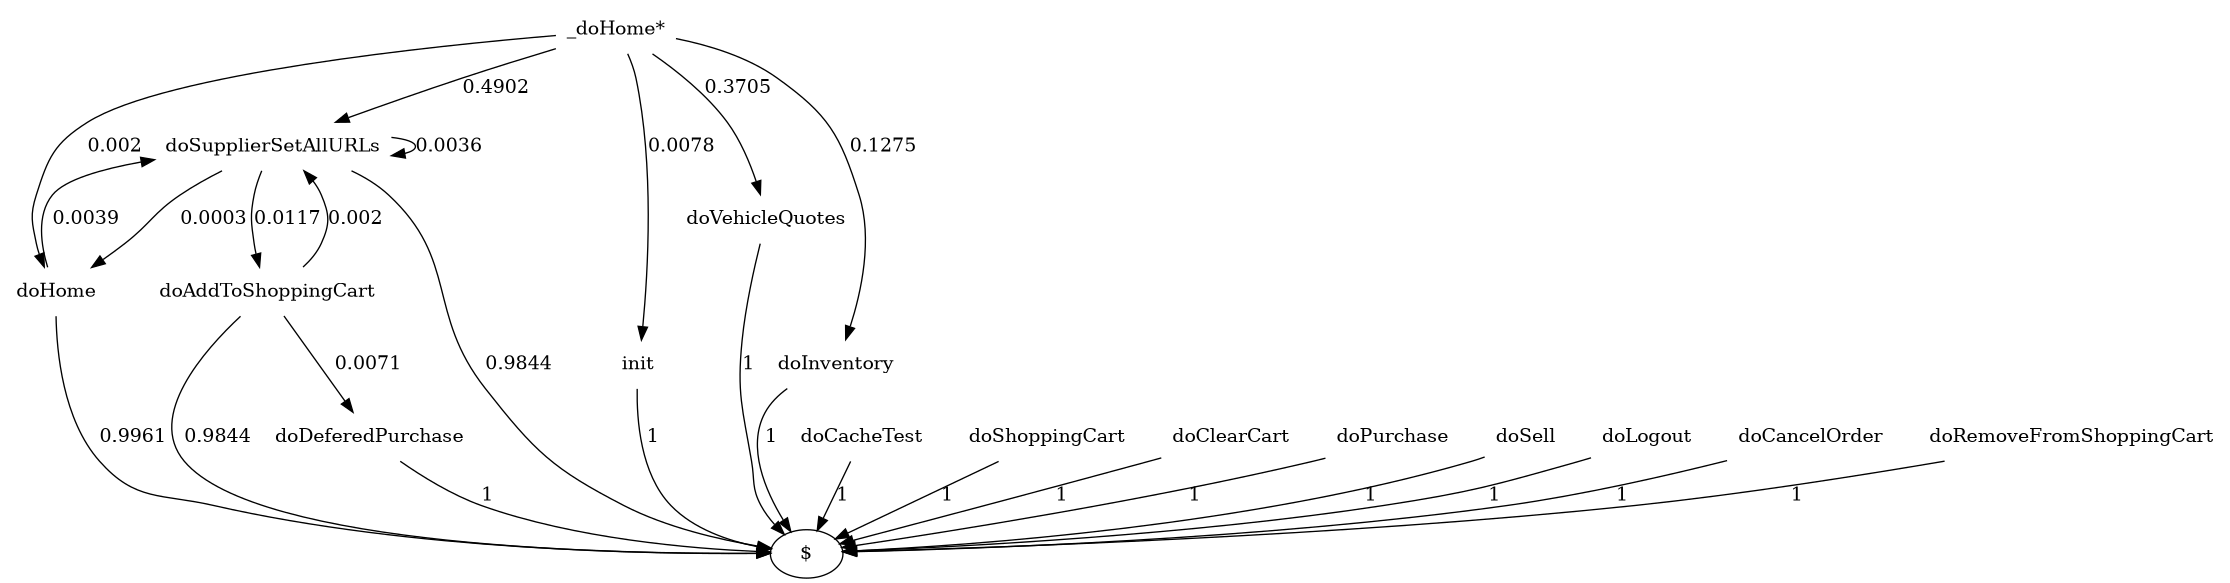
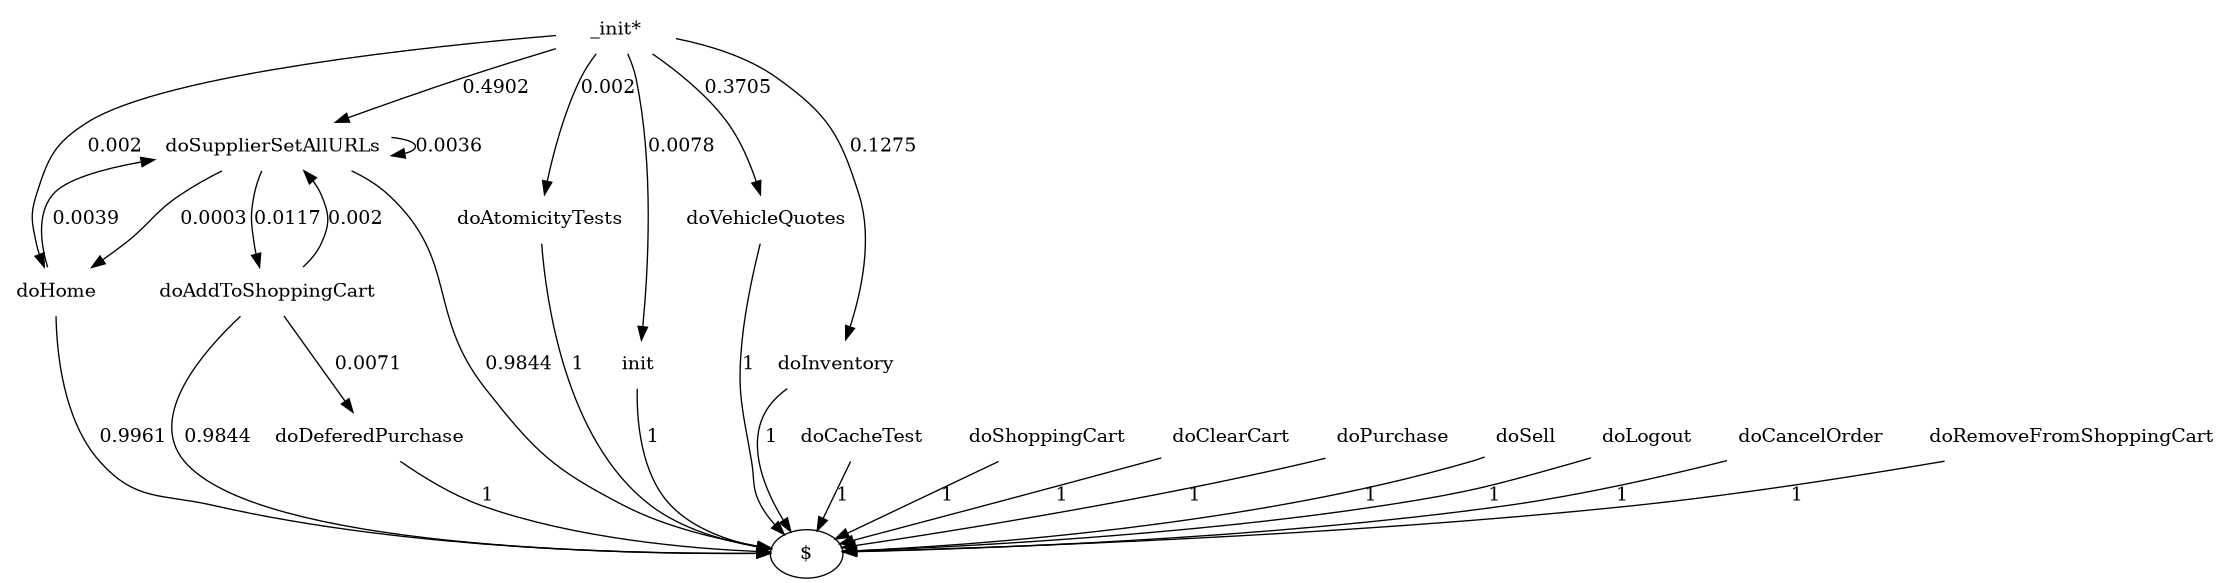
node "_doHome*": label "_doHome*" -> "_init*"
node "doAtomicityTests": added
